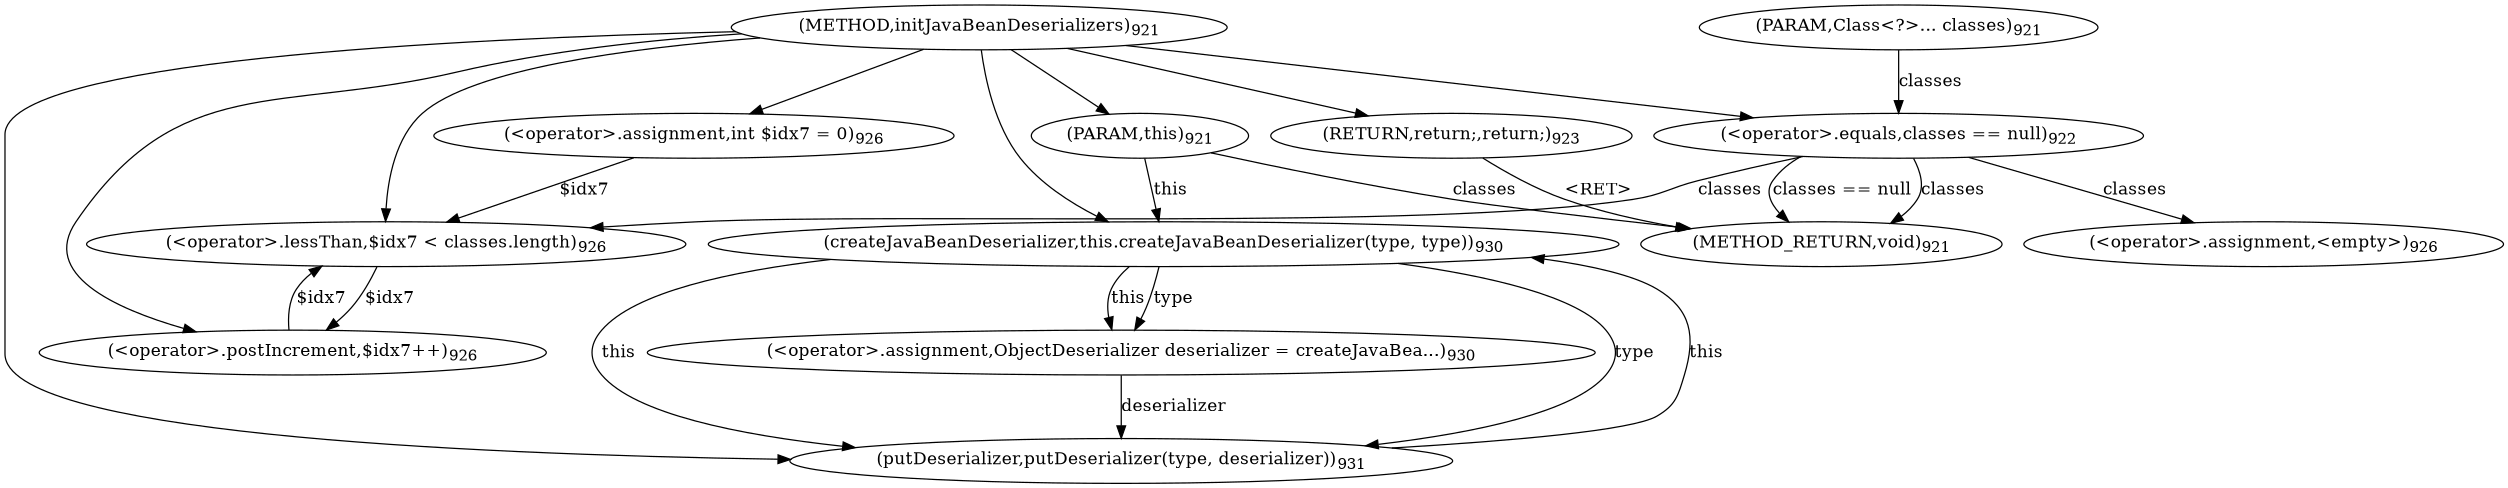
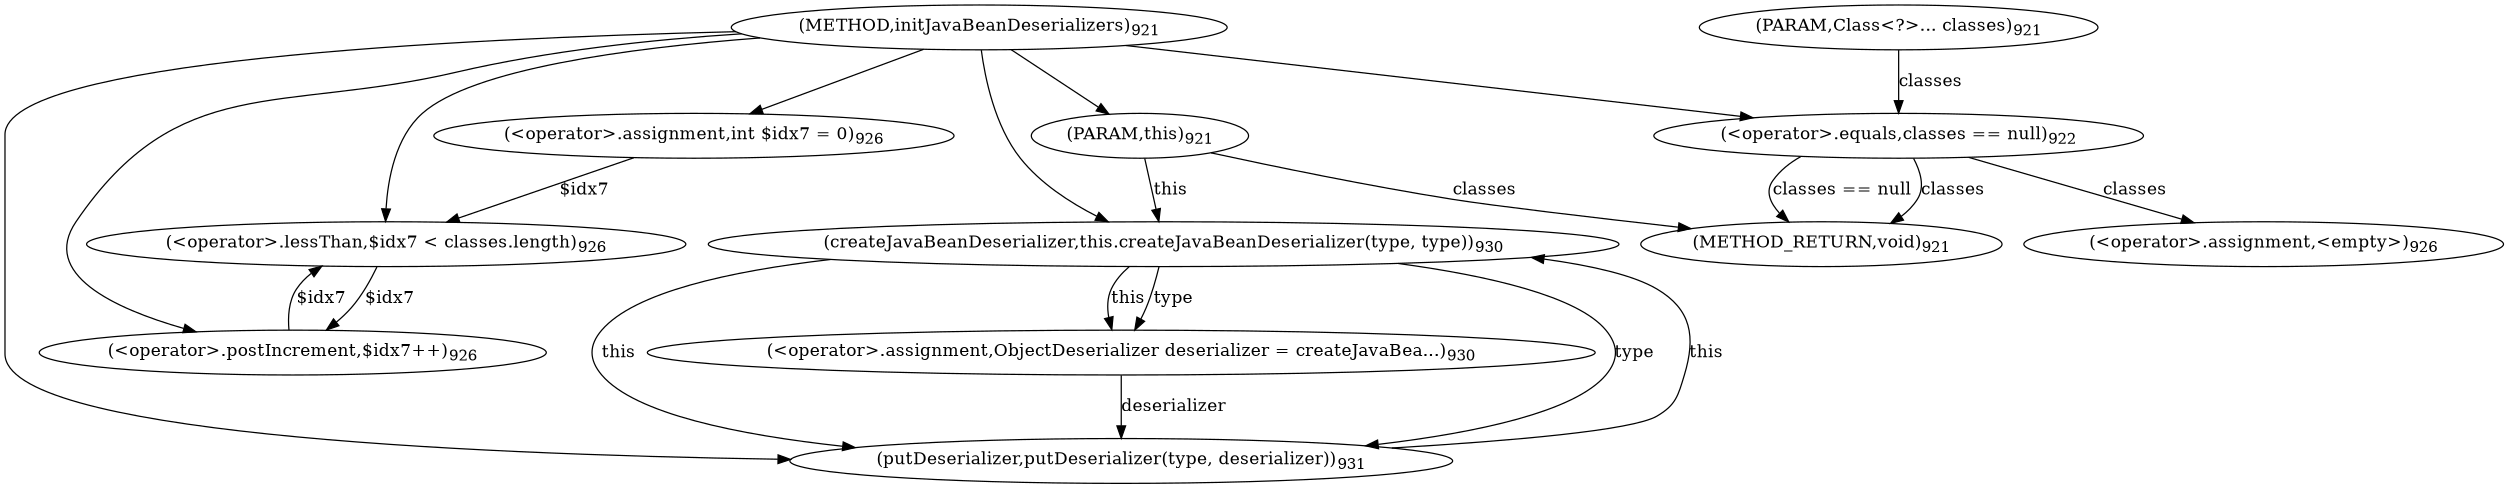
node "(RETURN,return;,return;)": removed
edge "(<operator>.equals,classes == null)" -> "(<operator>.lessThan,$idx7 < classes.length)": removed, label "classes"
